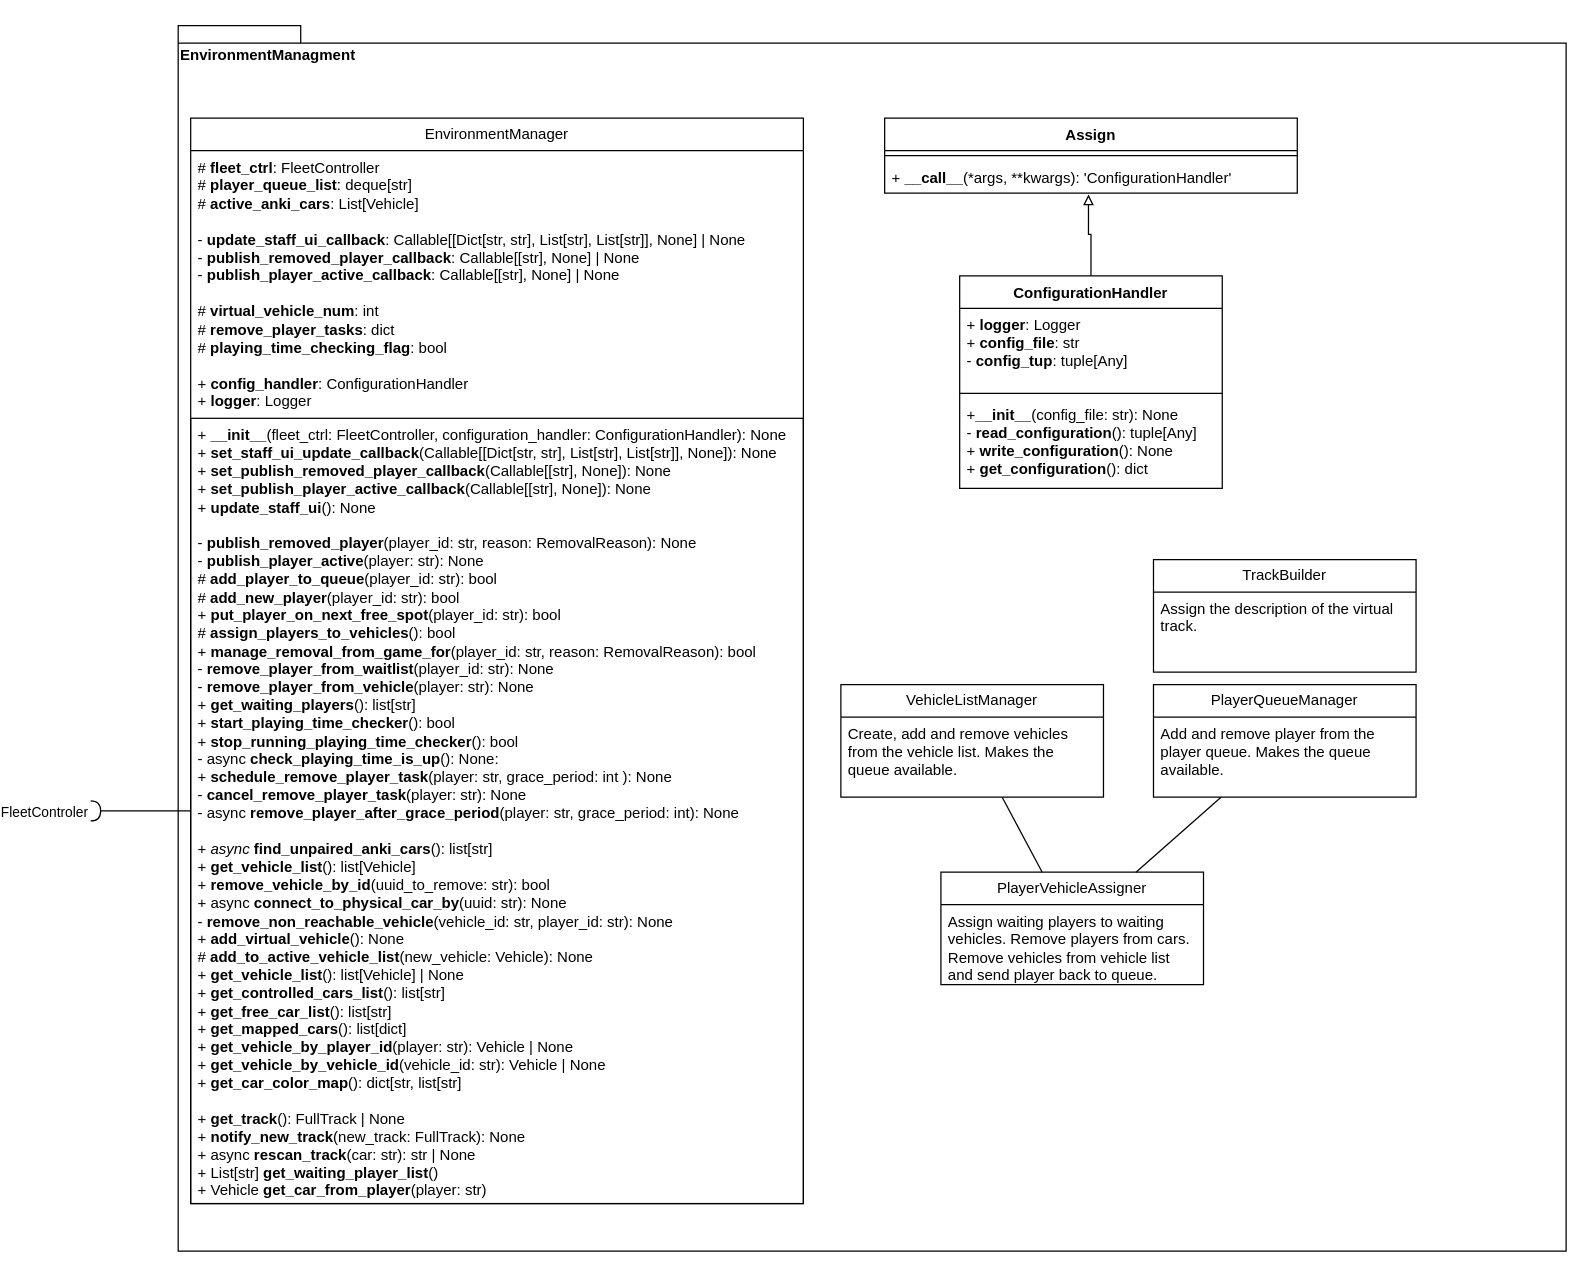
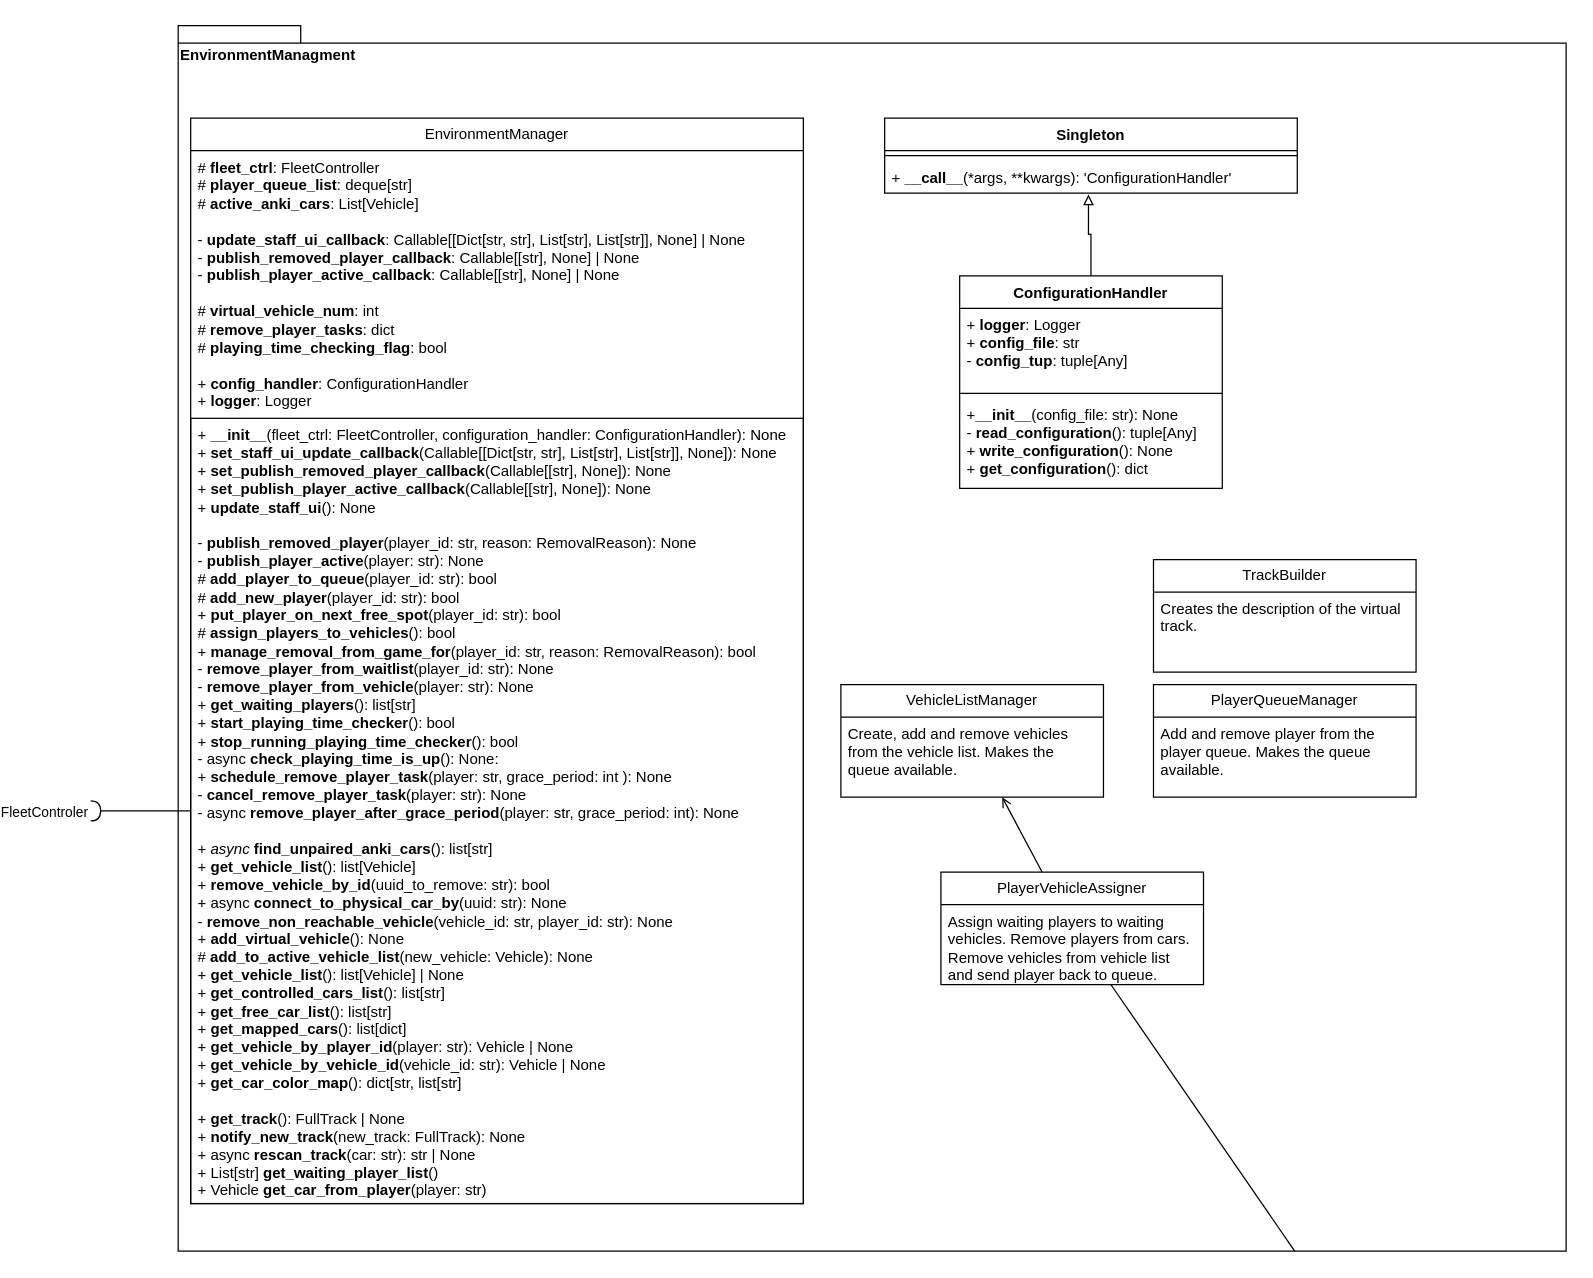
node "Assign": label "Assign" -> "Singleton"
node "Assign the description of the virtual track.": label "Assign the description of the virtual track." -> "Creates the description of the virtual track."
edge "VehicleListManager" -- "PlayerVehicleAssigner": arrowhead none -> open
edge "PlayerQueueManager" -- "PlayerVehicleAssigner": now "EnvironmentManagment" -- "PlayerVehicleAssigner"
